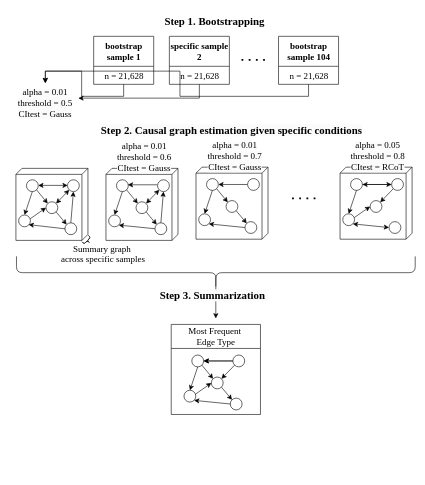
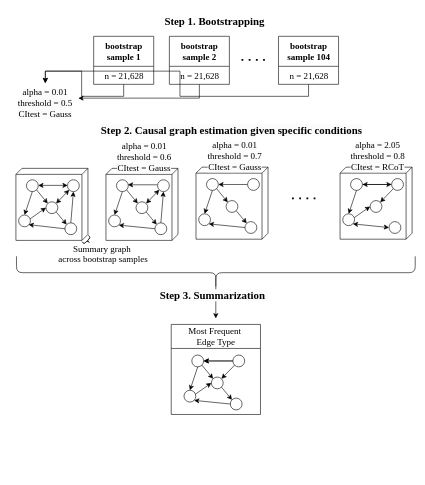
node "specific sample 2": label "specific sample 2" -> "bootstrap sample 2"
node "alpha = 0.05 threshold = 0.8 CItest = RCoT": label "alpha = 0.05 threshold = 0.8 CItest = RCoT" -> "alpha = 2.05 threshold = 0.8 CItest = RCoT"
node "Summary graph across specific samples": label "Summary graph across specific samples" -> "Summary graph across bootstrap samples"
